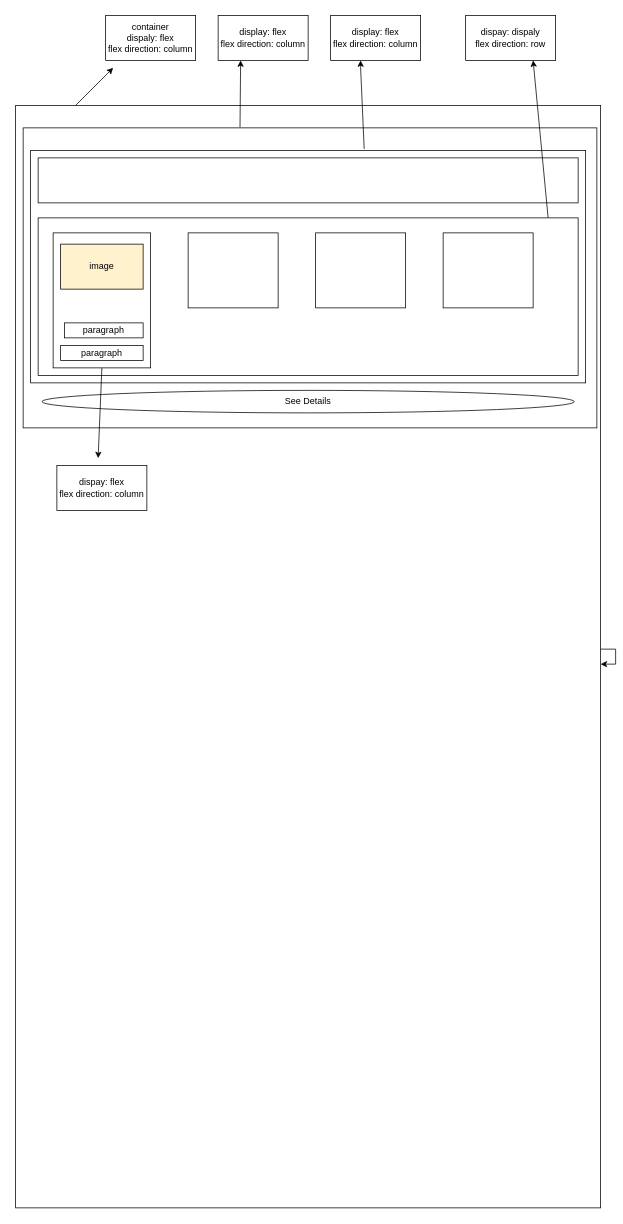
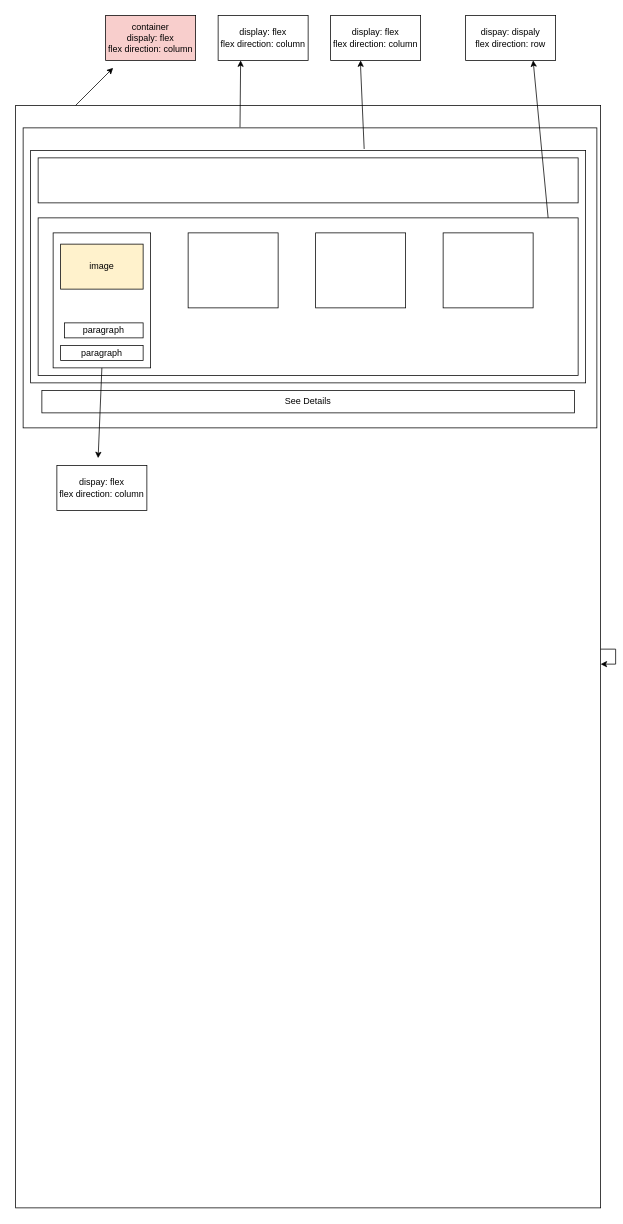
node "container dispaly: flex flex direction: column": fillcolor #ffffff -> #f8cecc
node "See Details": shape ellipse -> rectangle
